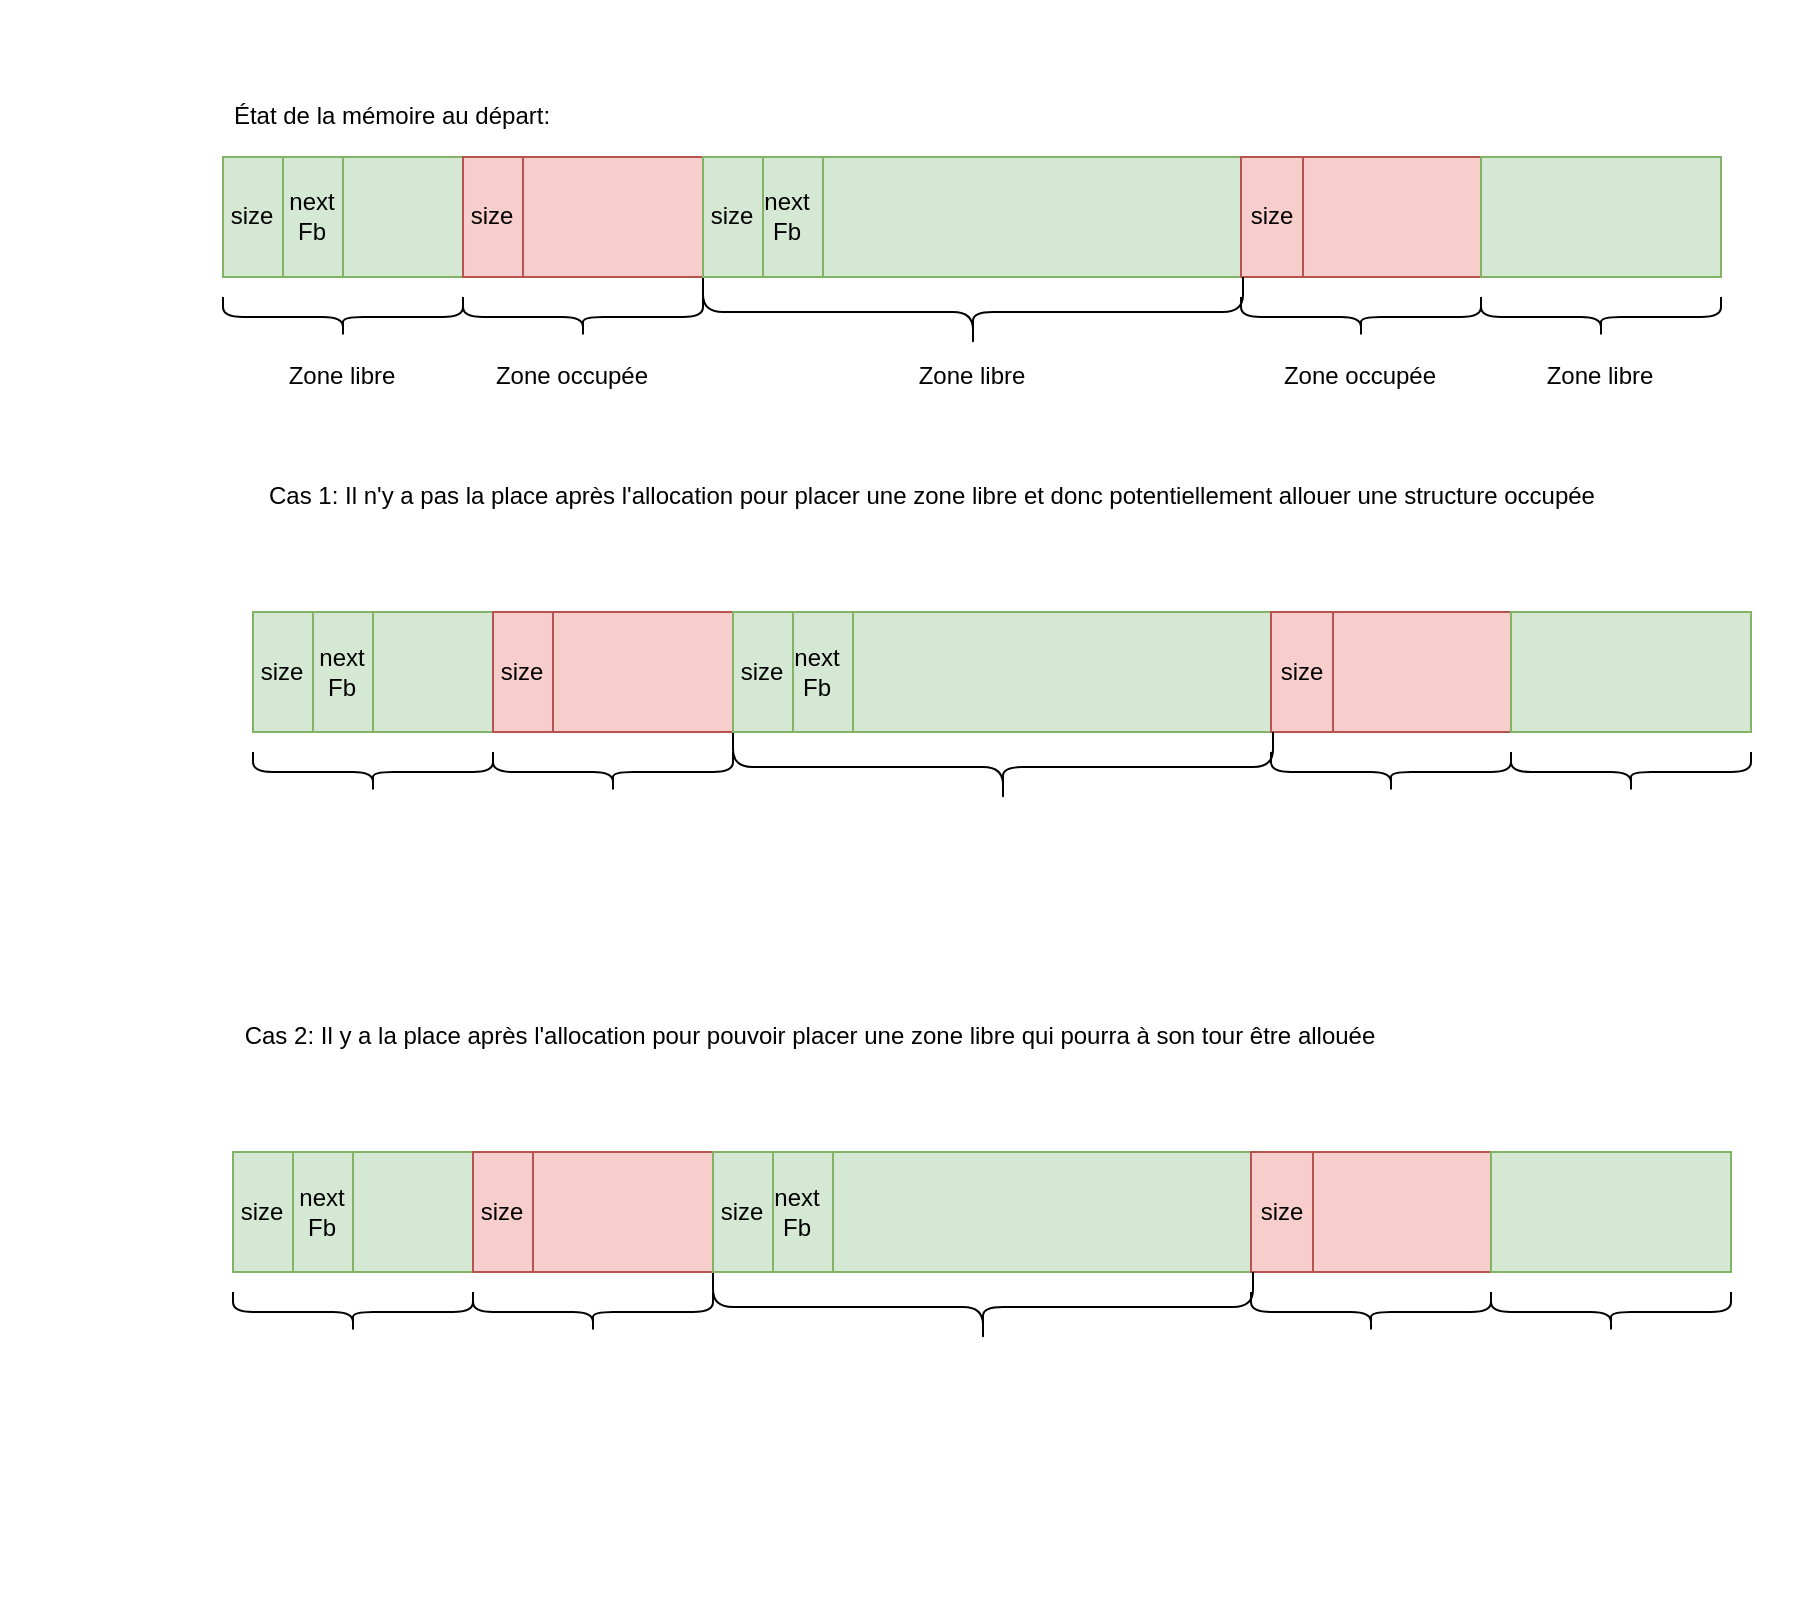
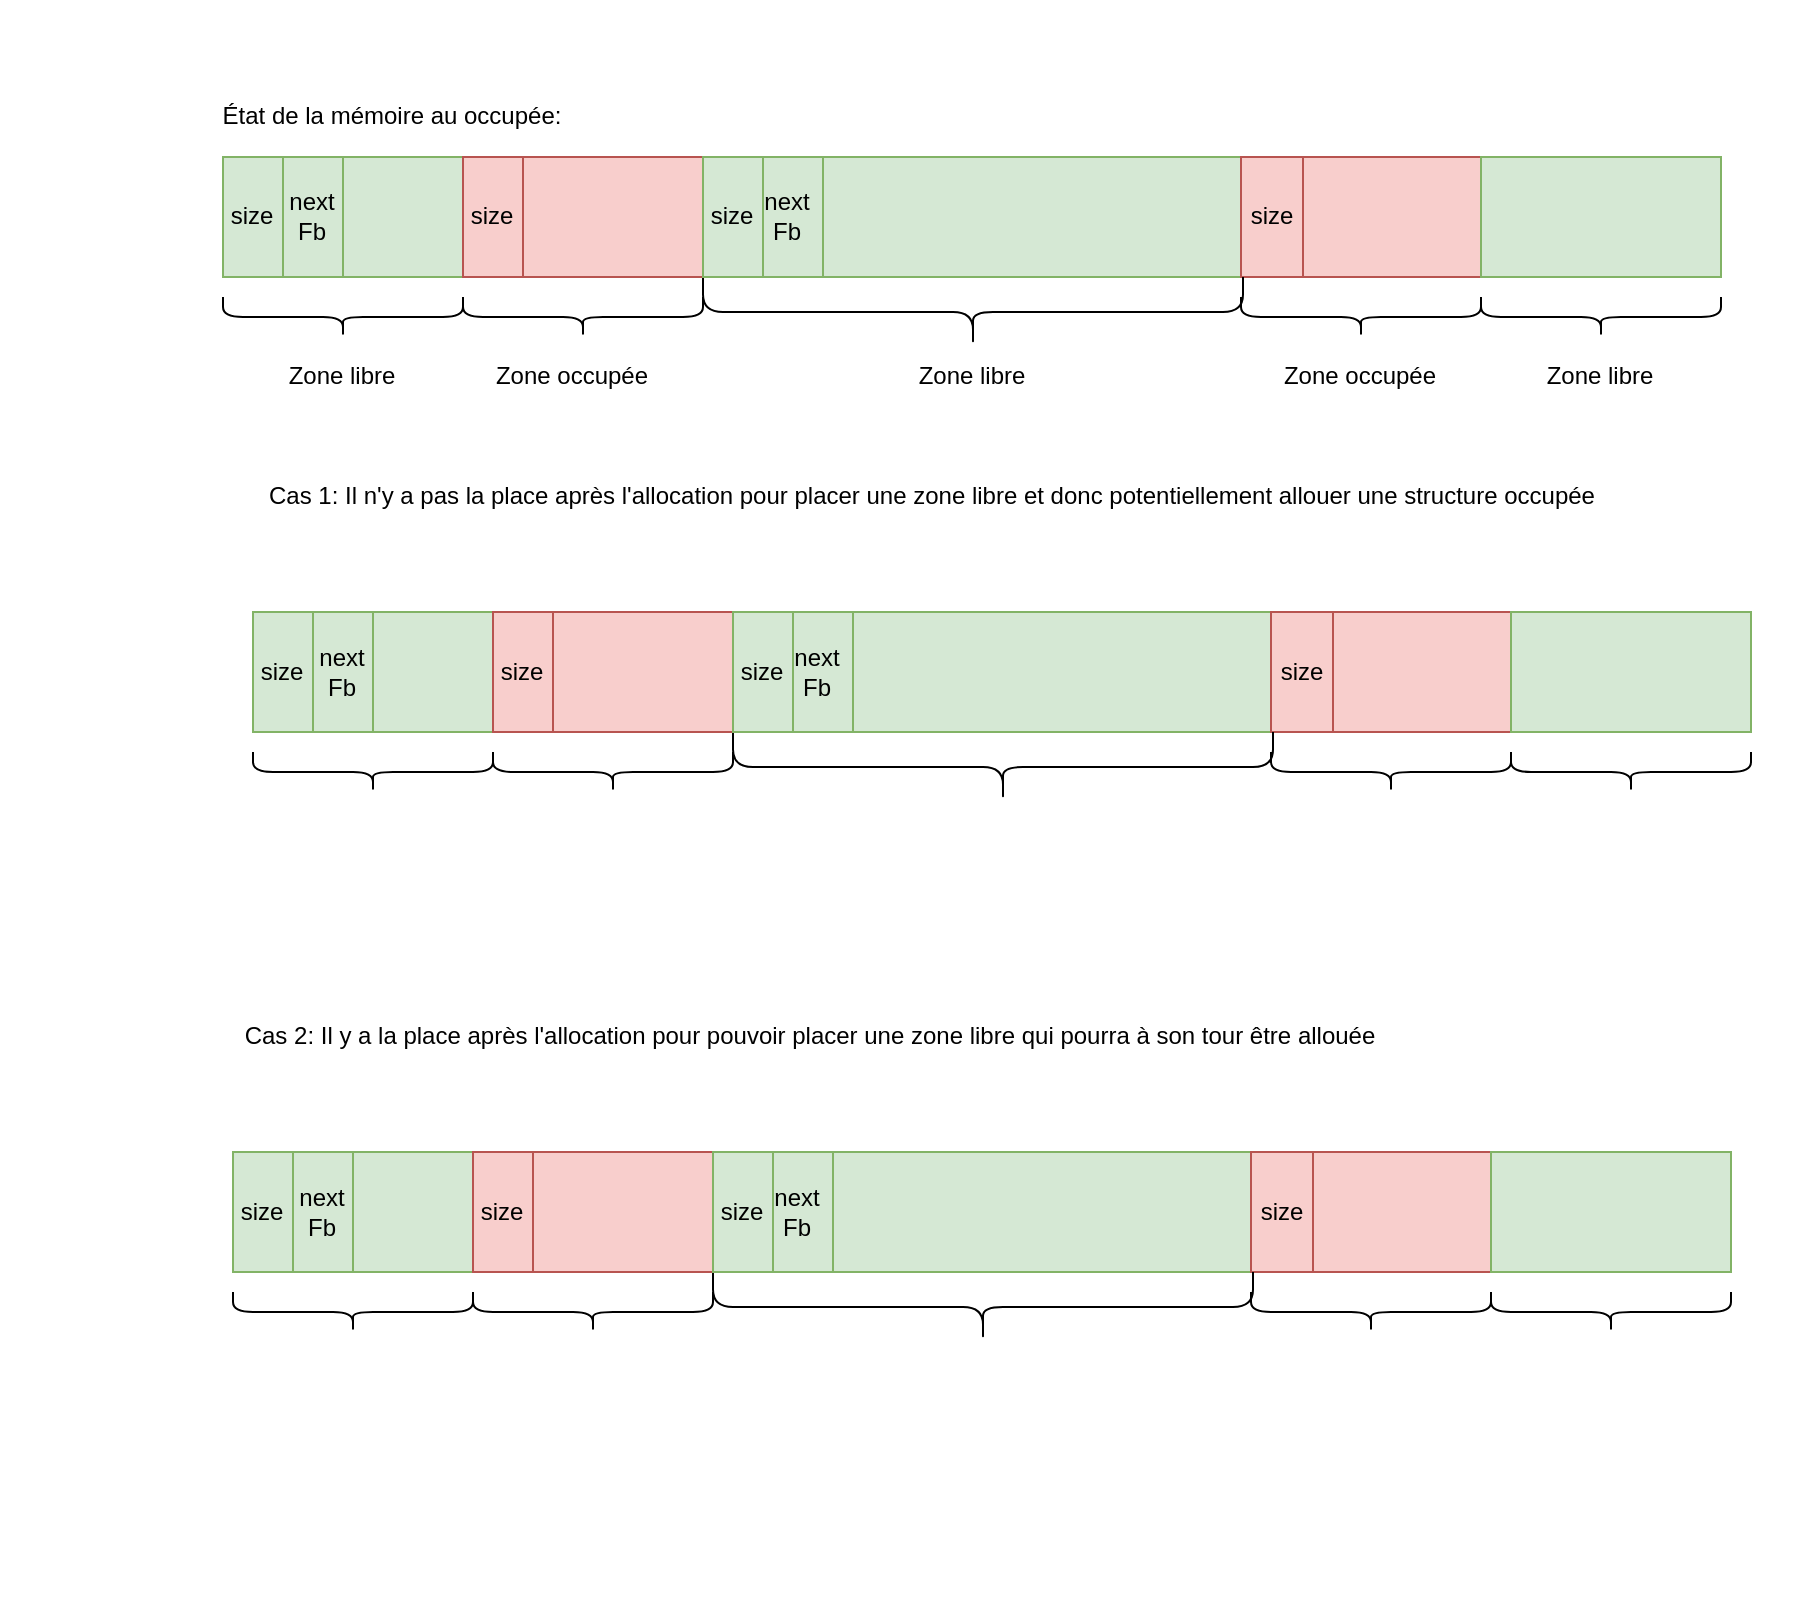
node "État de la mémoire au départ:": label "État de la mémoire au départ:" -> "État de la mémoire au occupée:"
